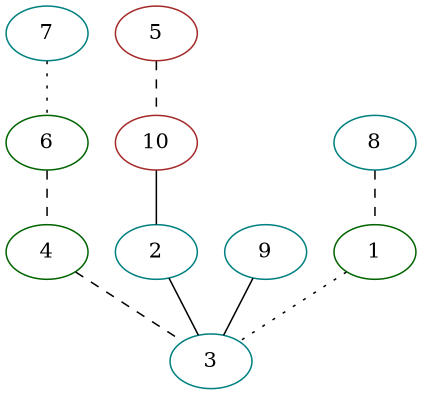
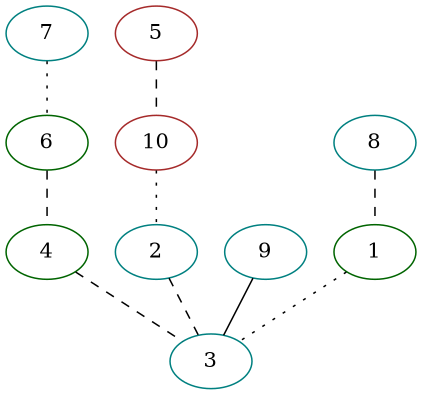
edge "10" -- "2": style solid -> dotted
edge "2" -- "3": style solid -> dashed
